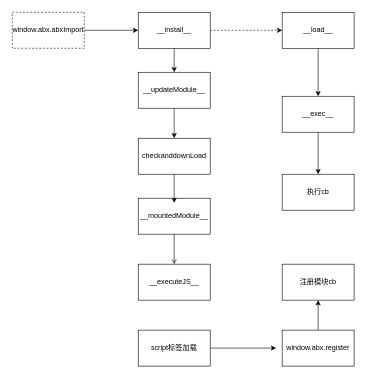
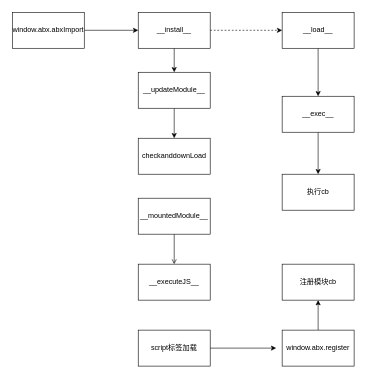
node "window.abx.abxImport": style dashed -> solid
edge "checkanddownLoad" -> "__mountedModule__": removed
